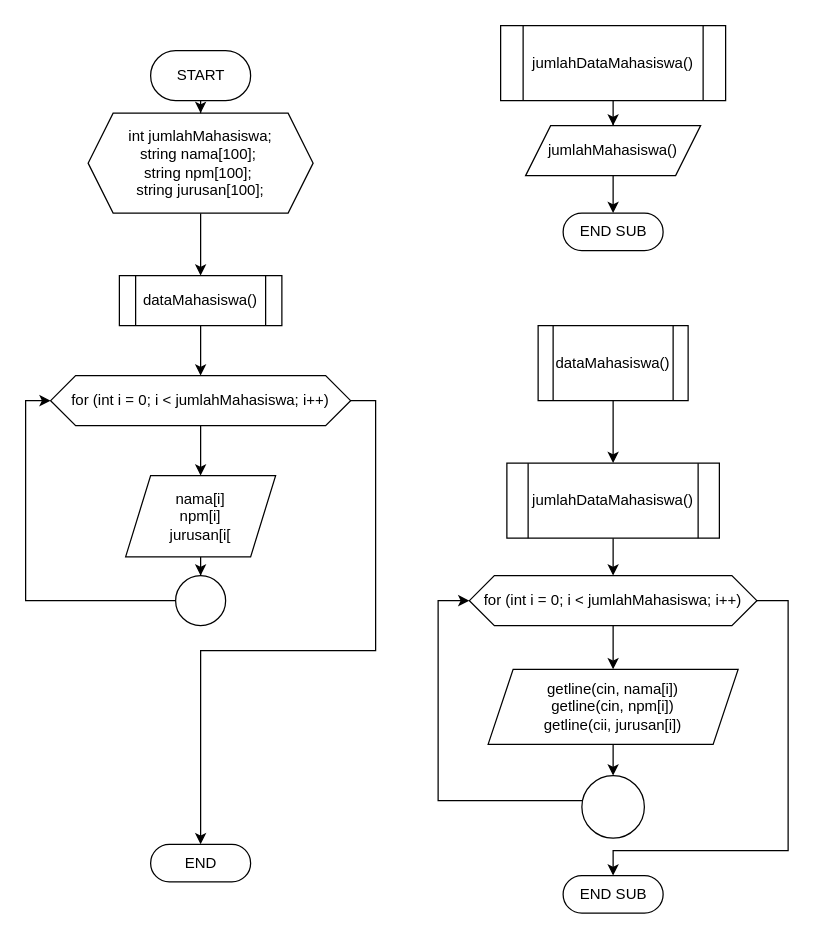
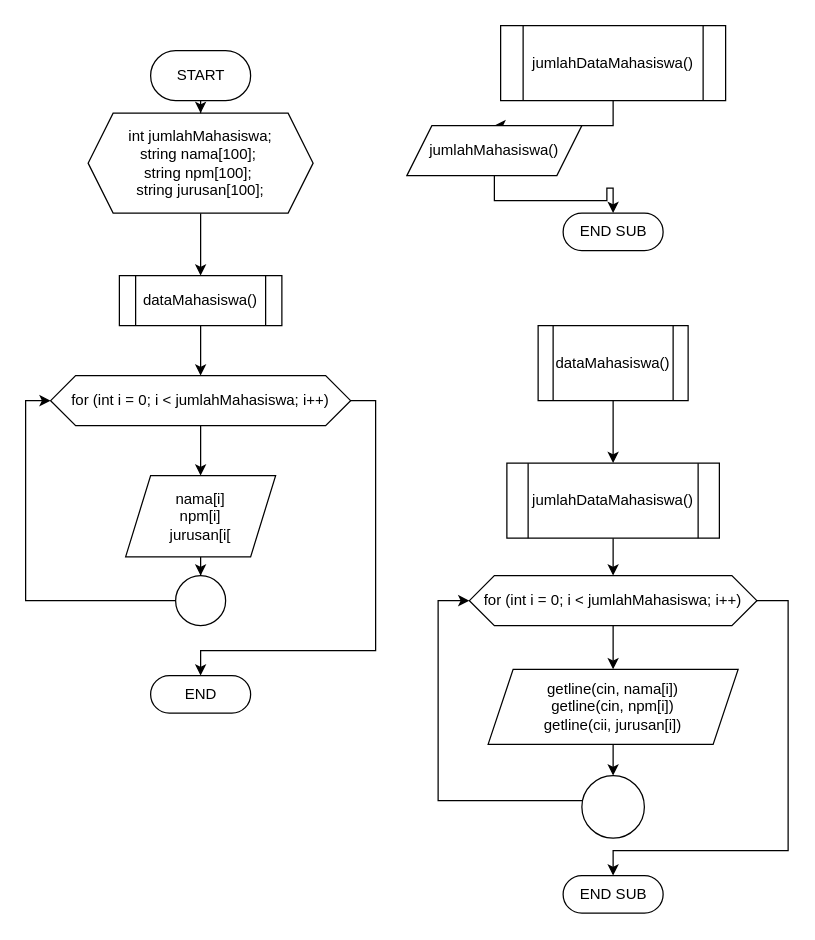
node "jumlahMahasiswa()": moved (613, 151) -> (494, 151)
node "END": moved (201, 863) -> (201, 694)
